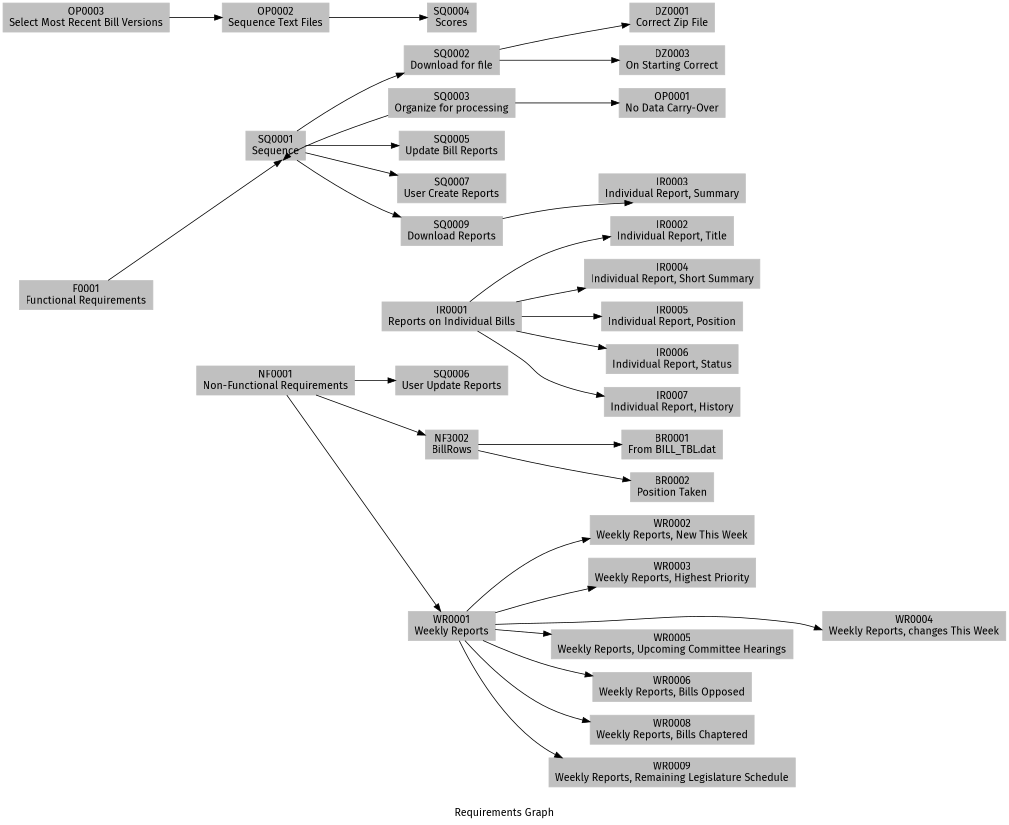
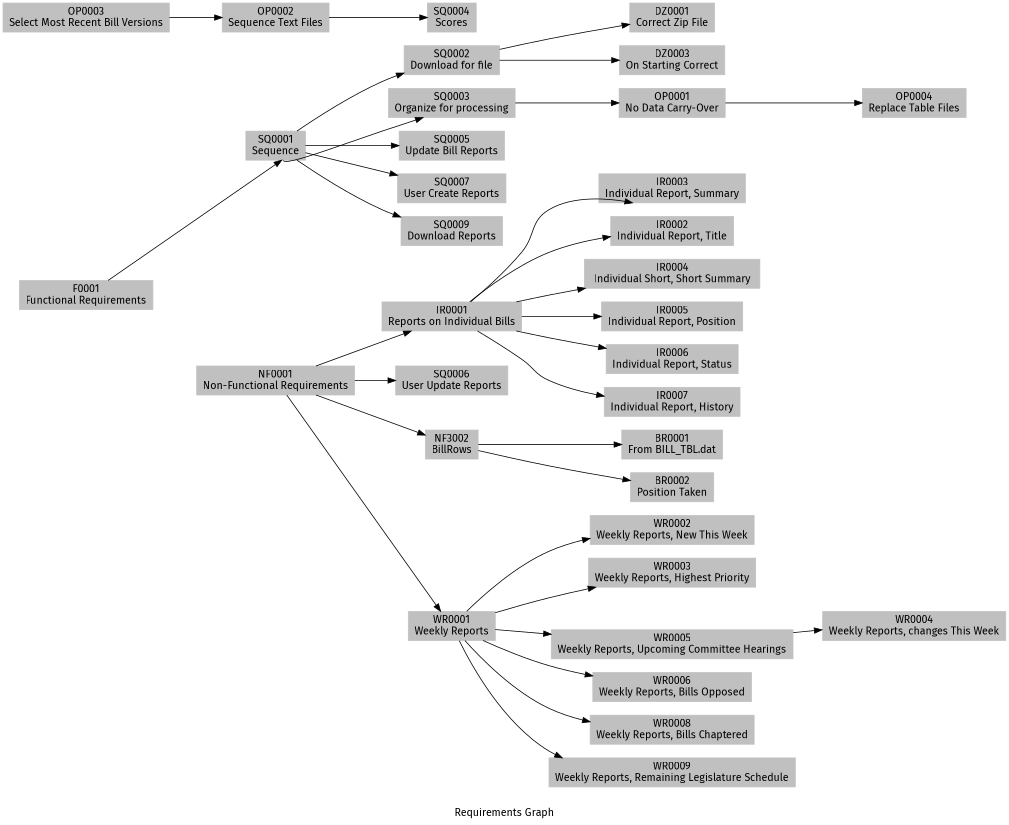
node "OP0004 Replace Table Files": added
edge "SQ0003 Organize for processing" -> "SQ0001 Sequence": reversed
edge "SQ0009 Download Reports" -> "IR0003 Individual Report, Summary": now "IR0001 Reports on Individual Bills" -> "IR0003 Individual Report, Summary"
node "IR0004 Individual Report, Short Summary": label "IR0004 Individual Report, Short Summary" -> "IR0004 Individual Short, Short Summary"
edge "NF0001 Non-Functional Requirements" -> "IR0001 Reports on Individual Bills": added
edge "WR0001 Weekly Reports" -> "WR0004 Weekly Reports, changes This Week": now "WR0005 Weekly Reports, Upcoming Committee Hearings" -> "WR0004 Weekly Reports, changes This Week"
